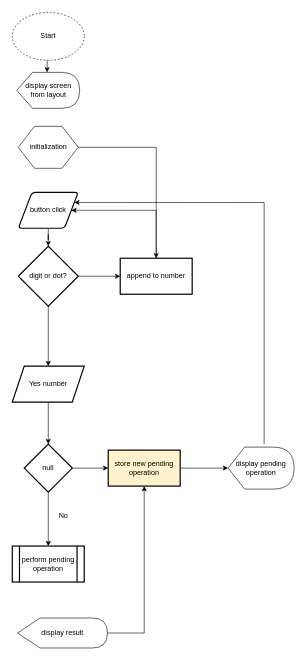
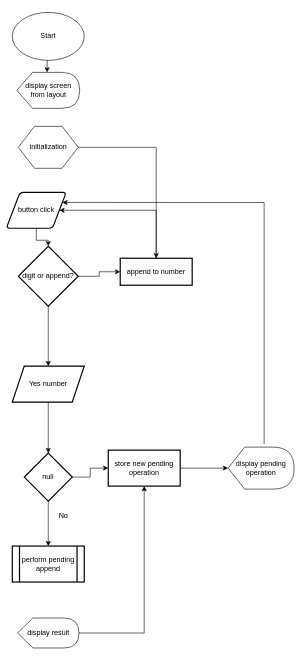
node "Start": style dashed -> solid
node "button click": moved (48, 210) -> (36, 210)
node "digit or dot?": label "digit or dot?" -> "digit or append?"
node "append to number": size 72x36 -> 72x27
node "null": moved (48, 468) -> (48, 477)
node "store new pending operation": fillcolor #fff2cc -> #ffffff
node "perform pending operation": label "perform pending operation" -> "perform pending append"
node "display result": size 90x30 -> 62x30
